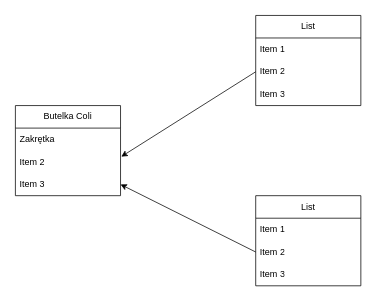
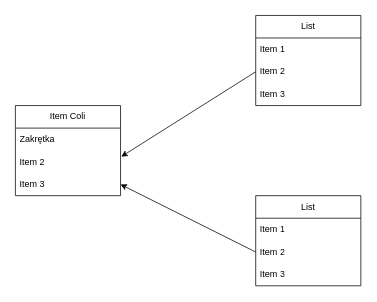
node "Butelka Coli": label "Butelka Coli" -> "Item Coli"
